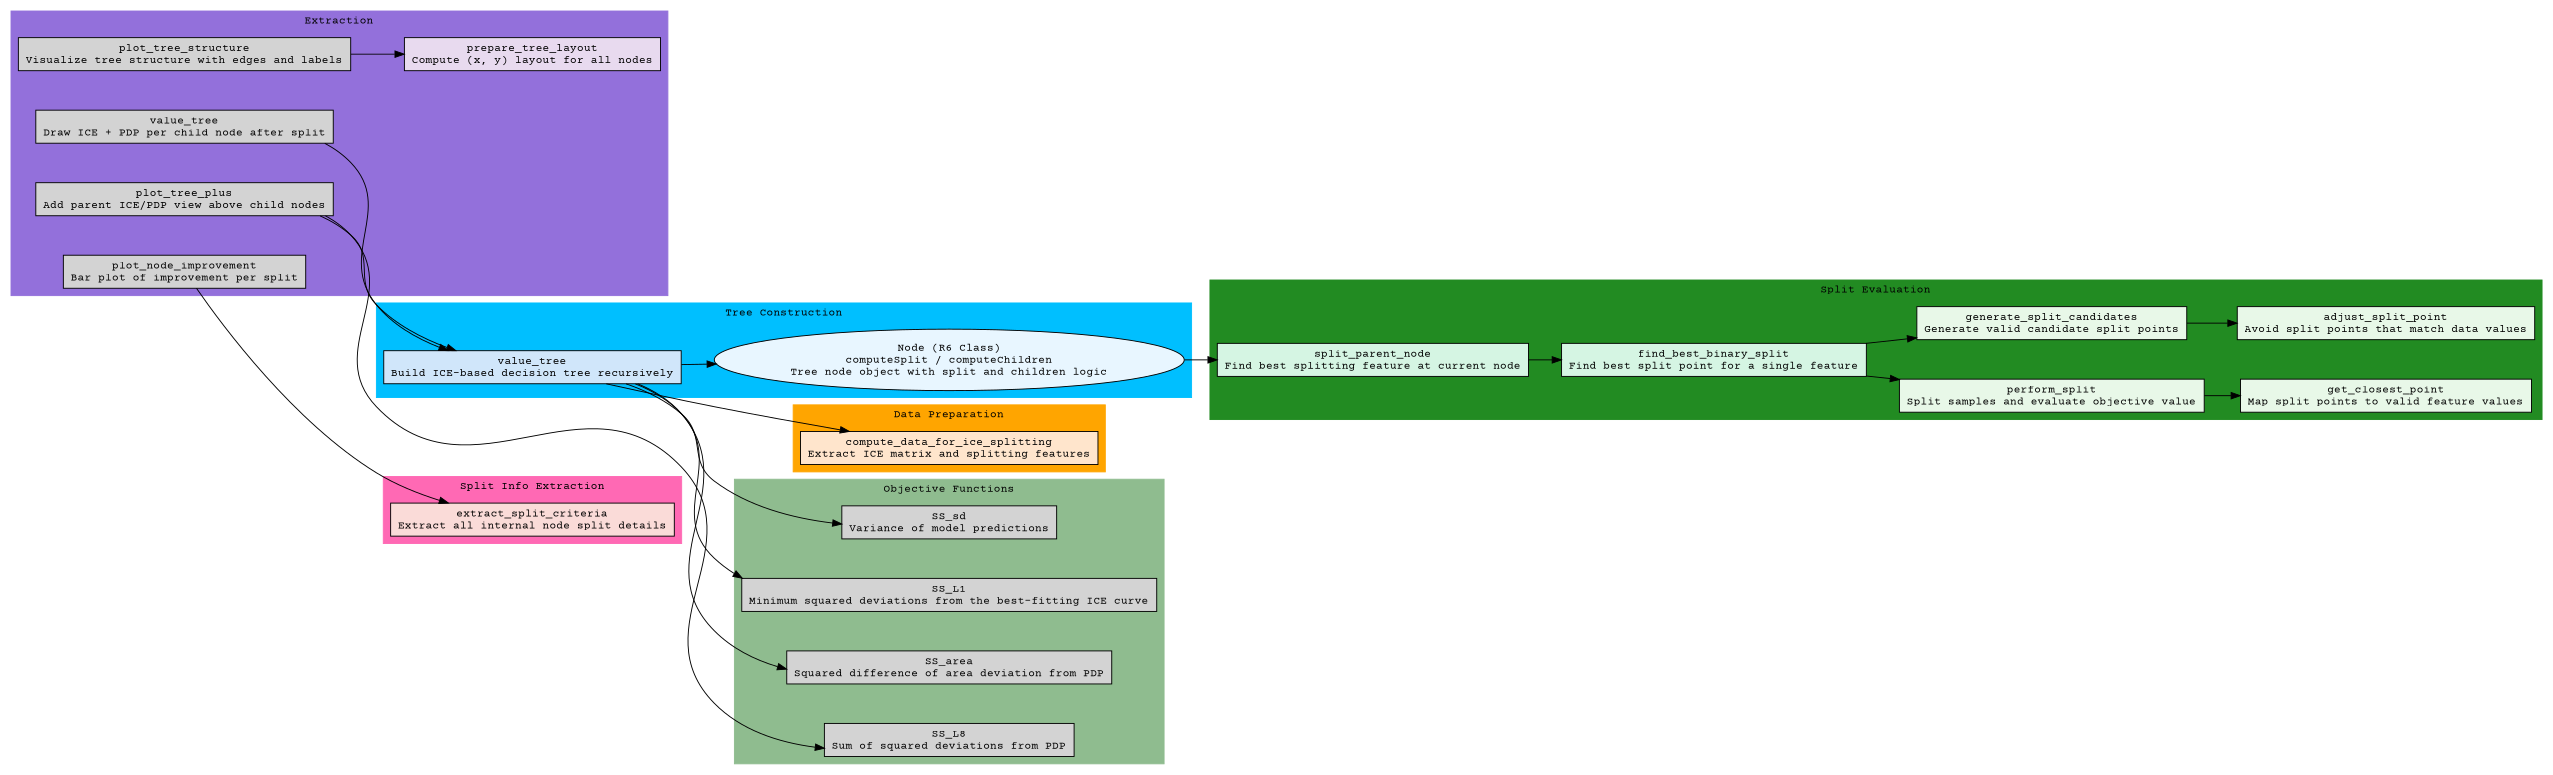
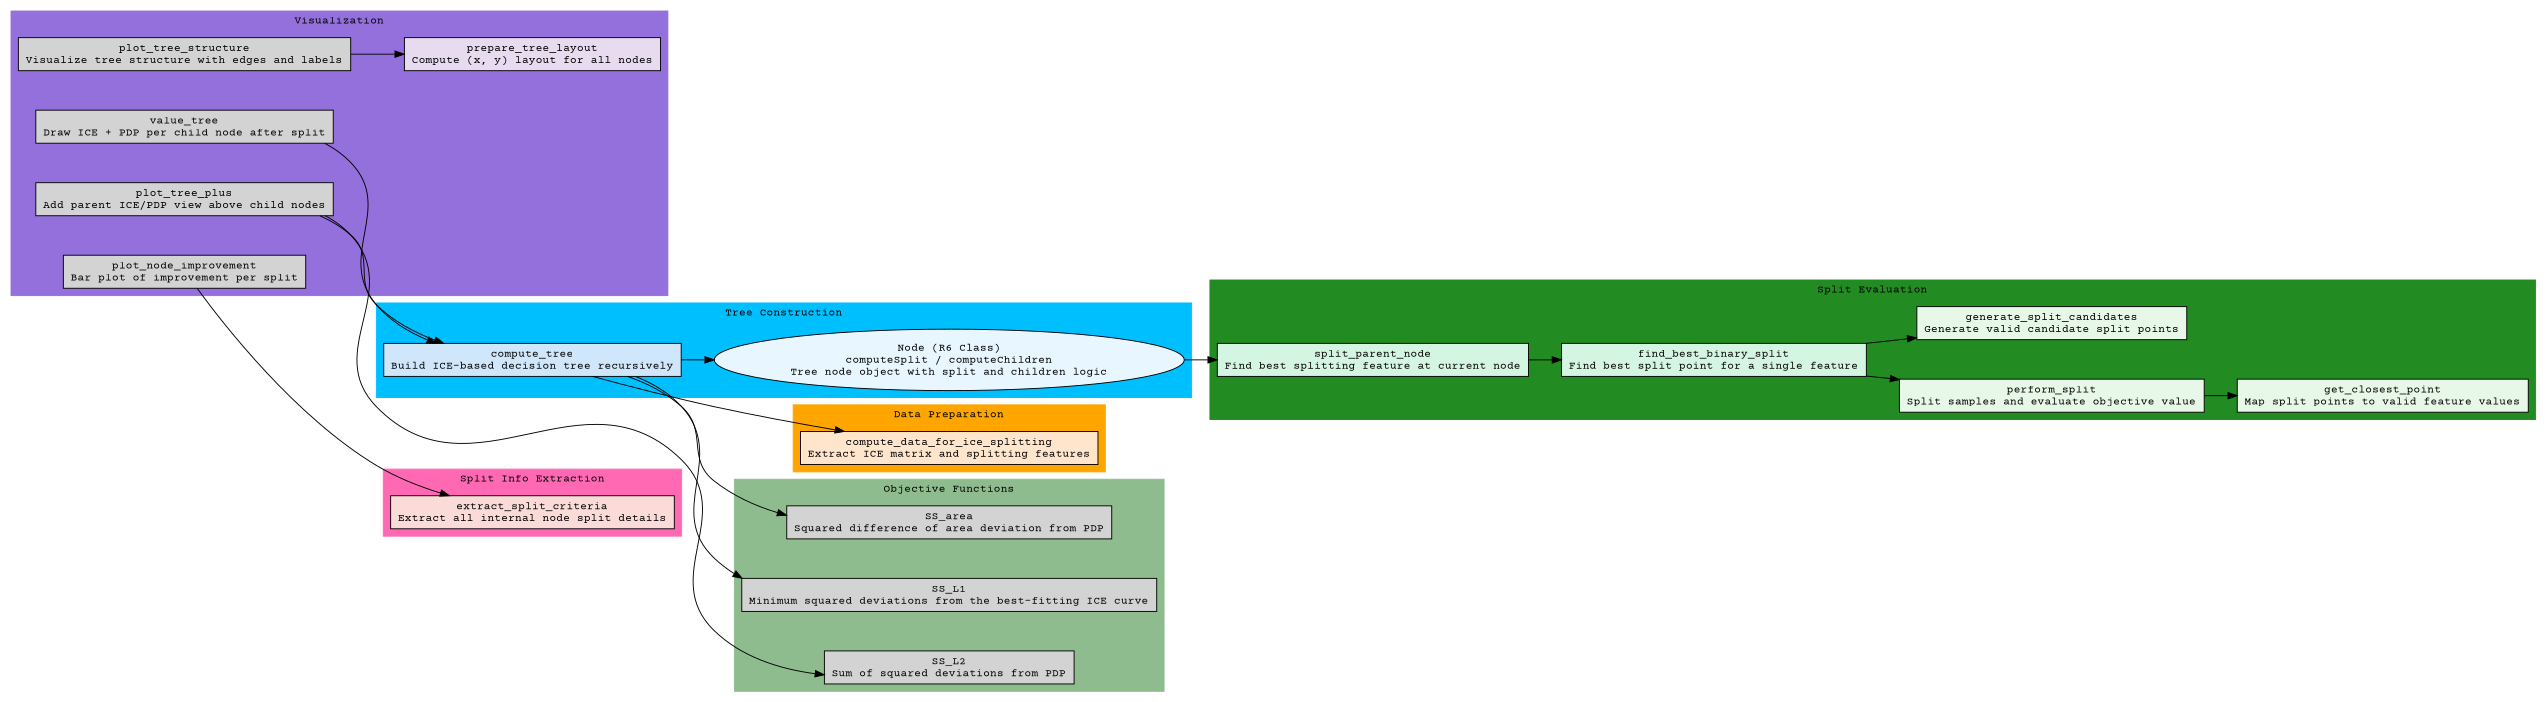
cluster "Extraction": label "Extraction" -> "Visualization"
node "adjust_split_point Avoid split points that match data values": removed
node "value_tree Build ICE-based decision tree recursively": label "value_tree Build ICE-based decision tree recursively" -> "compute_tree Build ICE-based decision tree recursively"
node "SS_sd Variance of model predictions": removed
node "SS_L8 Sum of squared deviations from PDP": label "SS_L8 Sum of squared deviations from PDP" -> "SS_L2 Sum of squared deviations from PDP"
